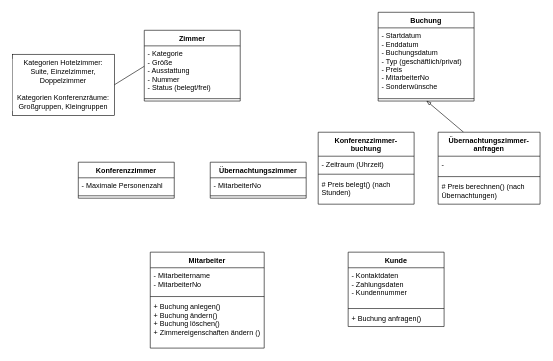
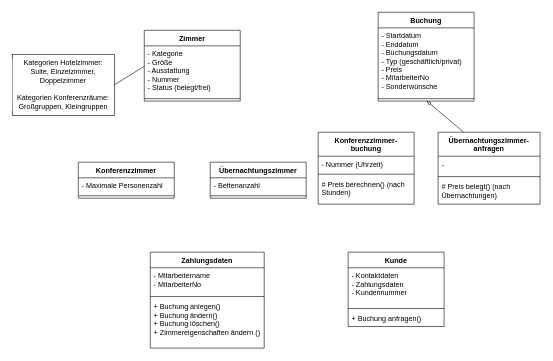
node "- Zeitraum (Uhrzeit)": label "- Zeitraum (Uhrzeit)" -> "- Nummer (Uhrzeit)"
node "- MitarbeiterNo": label "- MitarbeiterNo" -> "- Bettenanzahl"
node "# Preis belegt() (nach Stunden)": label "# Preis belegt() (nach Stunden)" -> "# Preis berechnen() (nach Stunden)"
node "# Preis berechnen() (nach Übernachtungen)": label "# Preis berechnen() (nach Übernachtungen)" -> "# Preis belegt() (nach Übernachtungen)"
node "Mitarbeiter": label "Mitarbeiter" -> "Zahlungsdaten"
